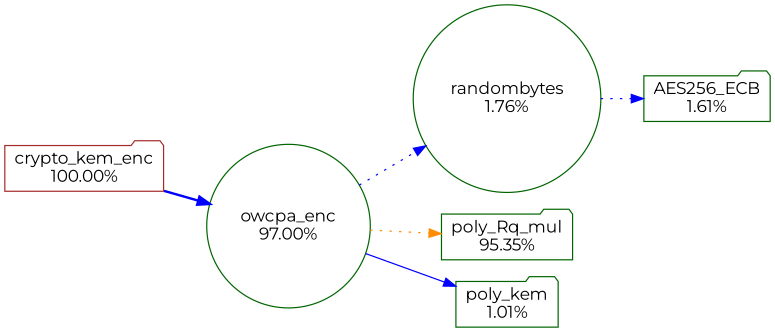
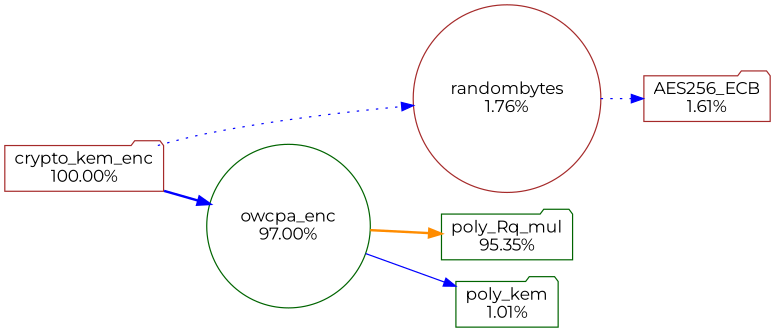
node "randombytes 1.76%": color darkgreen -> brown
node "AES256_ECB 1.61%": color darkgreen -> brown
edge "owcpa_enc 97.00%" -> "randombytes 1.76%": now "crypto_kem_enc 100.00%" -> "randombytes 1.76%"
edge "owcpa_enc 97.00%" -> "poly_Rq_mul 95.35%": style dotted -> bold
